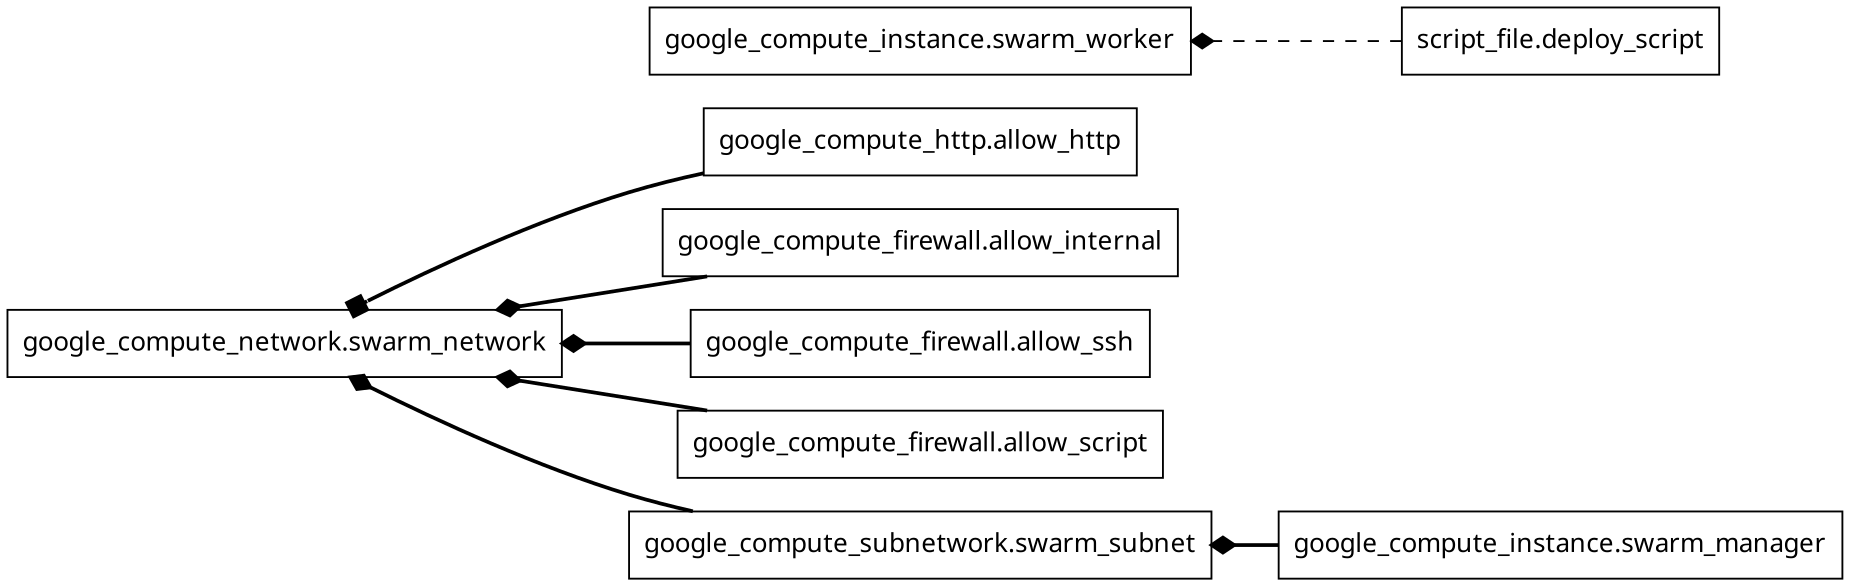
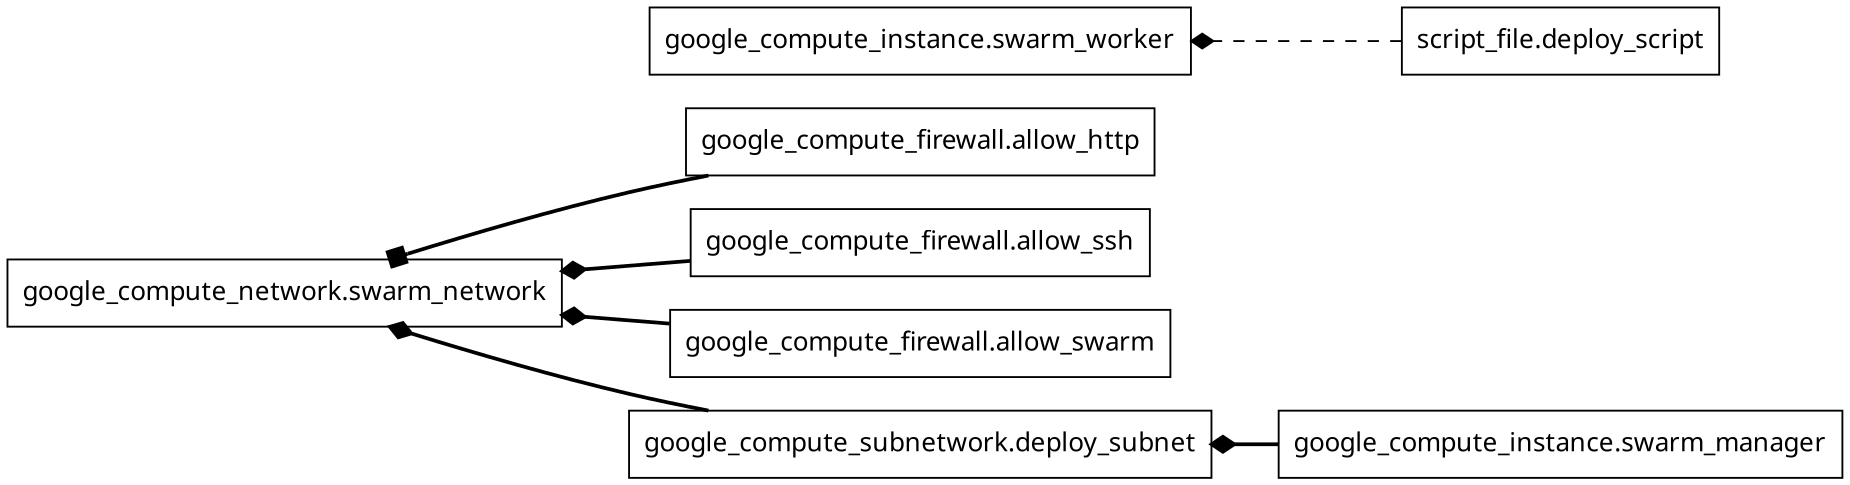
node "google_compute_http.allow_http": label "google_compute_http.allow_http" -> "google_compute_firewall.allow_http"
node "google_compute_firewall.allow_internal": removed
node "google_compute_firewall.allow_script": label "google_compute_firewall.allow_script" -> "google_compute_firewall.allow_swarm"
node "google_compute_subnetwork.swarm_subnet": label "google_compute_subnetwork.swarm_subnet" -> "google_compute_subnetwork.deploy_subnet"
